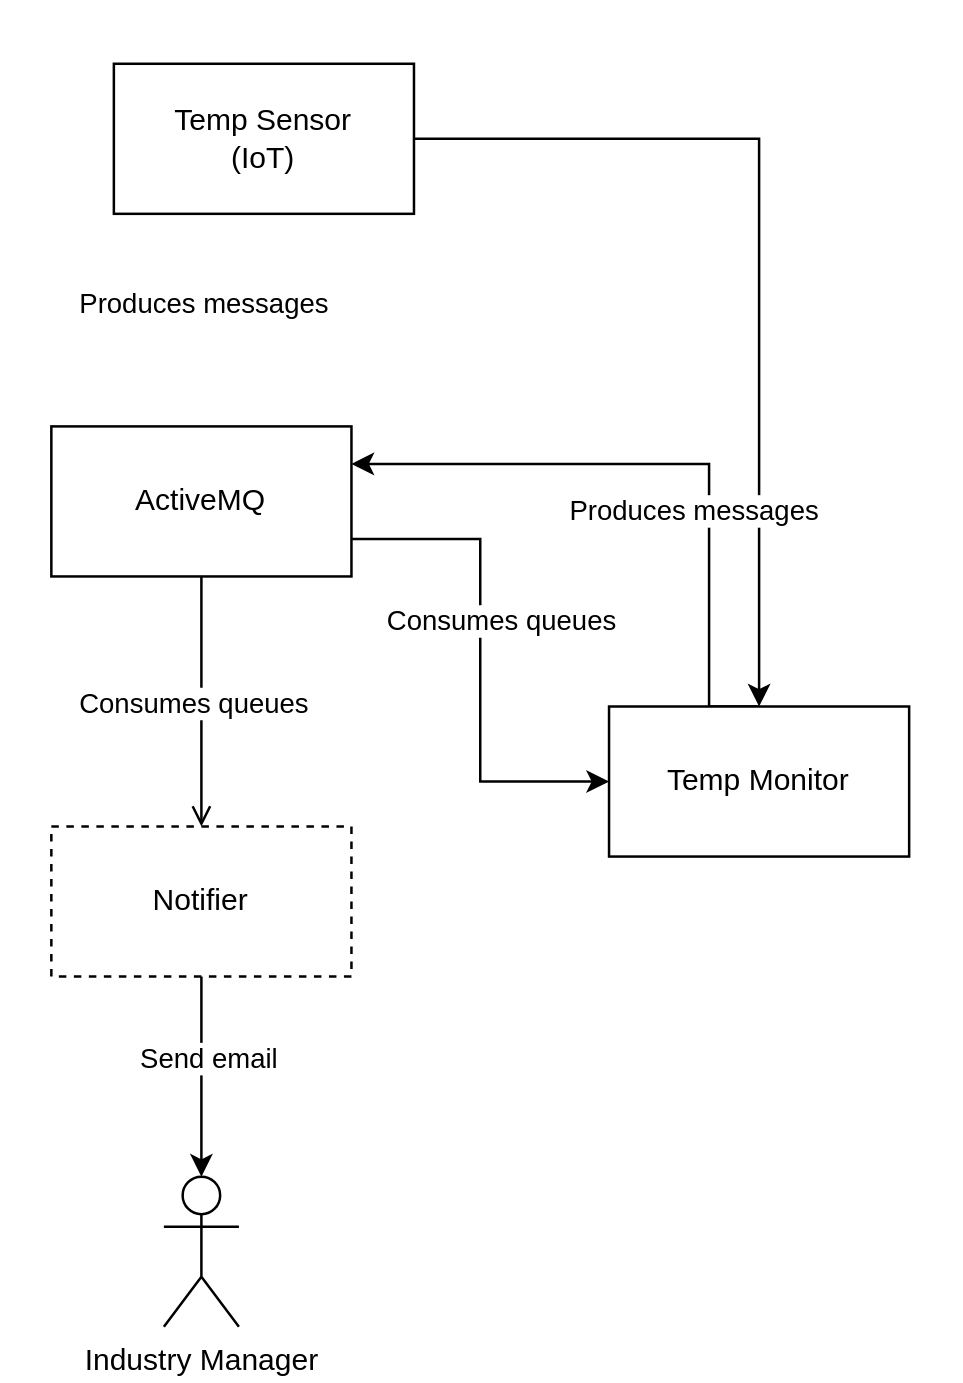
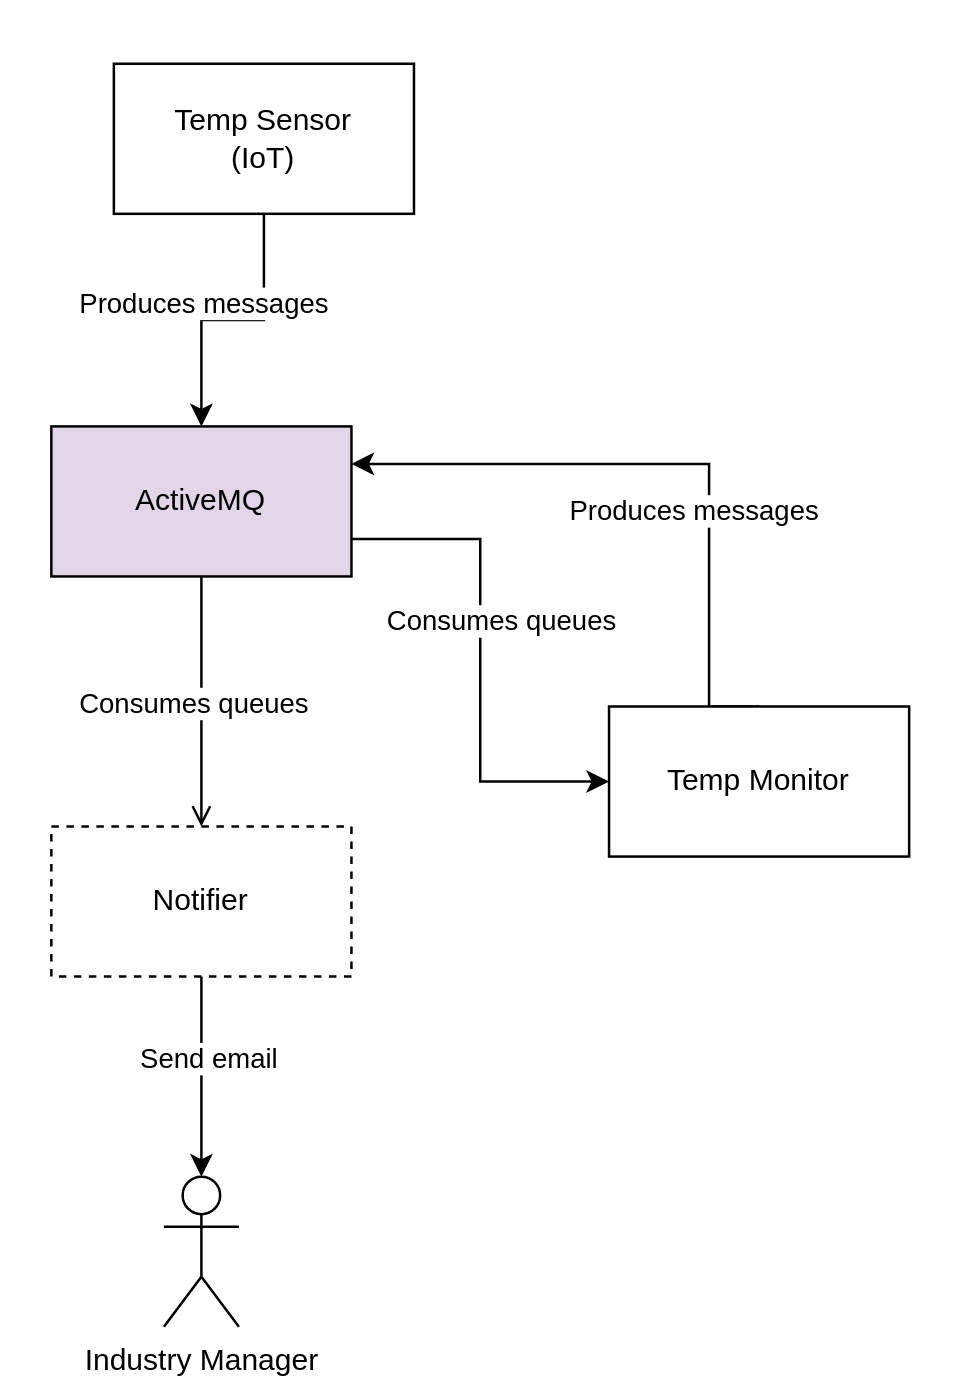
edge "Temp Sensor (IoT)" -> "Temp Monitor": now "Temp Sensor (IoT)" -> "ActiveMQ"
node "ActiveMQ": fillcolor #ffffff -> #e1d5e7
